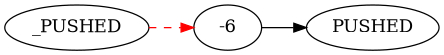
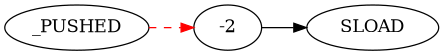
node "-6": label "-6" -> "-2"
node "PUSHED": label "PUSHED" -> "SLOAD"
